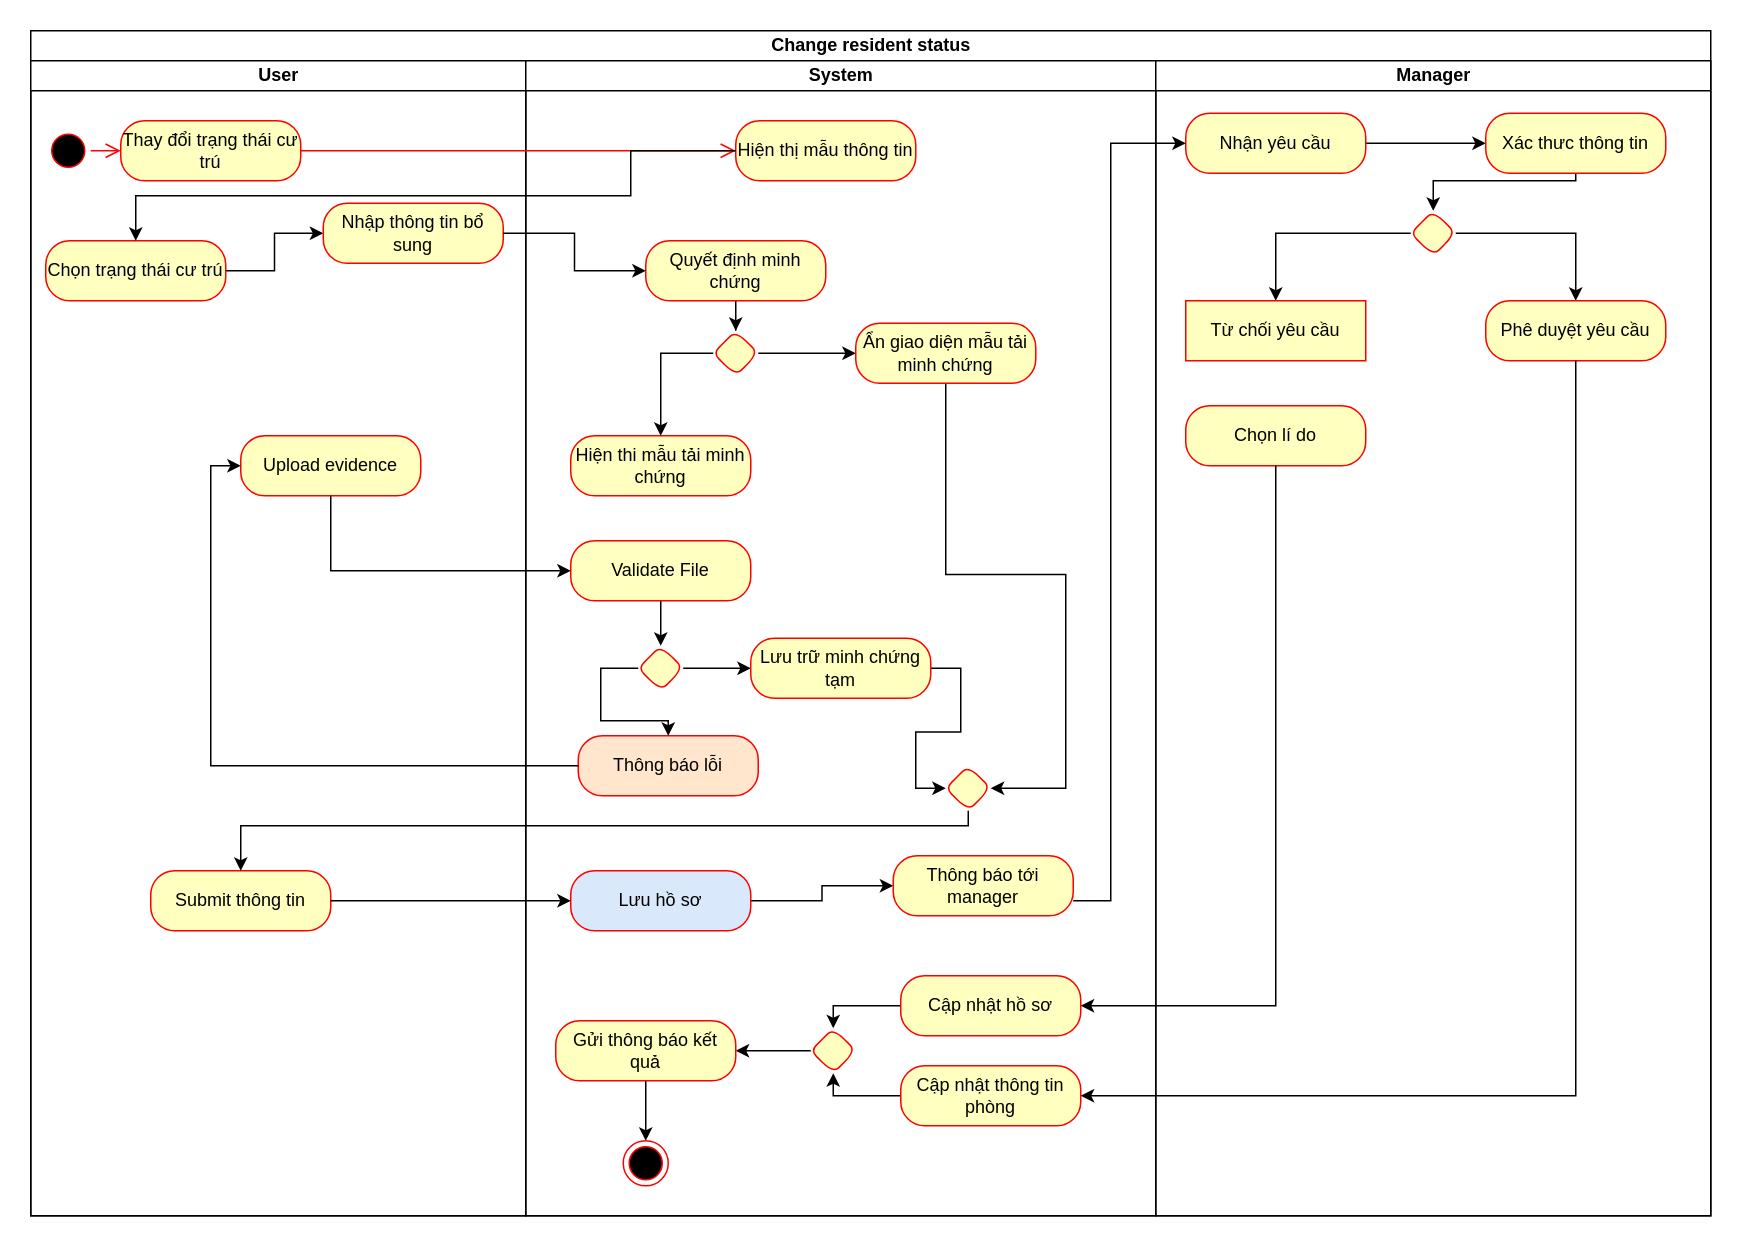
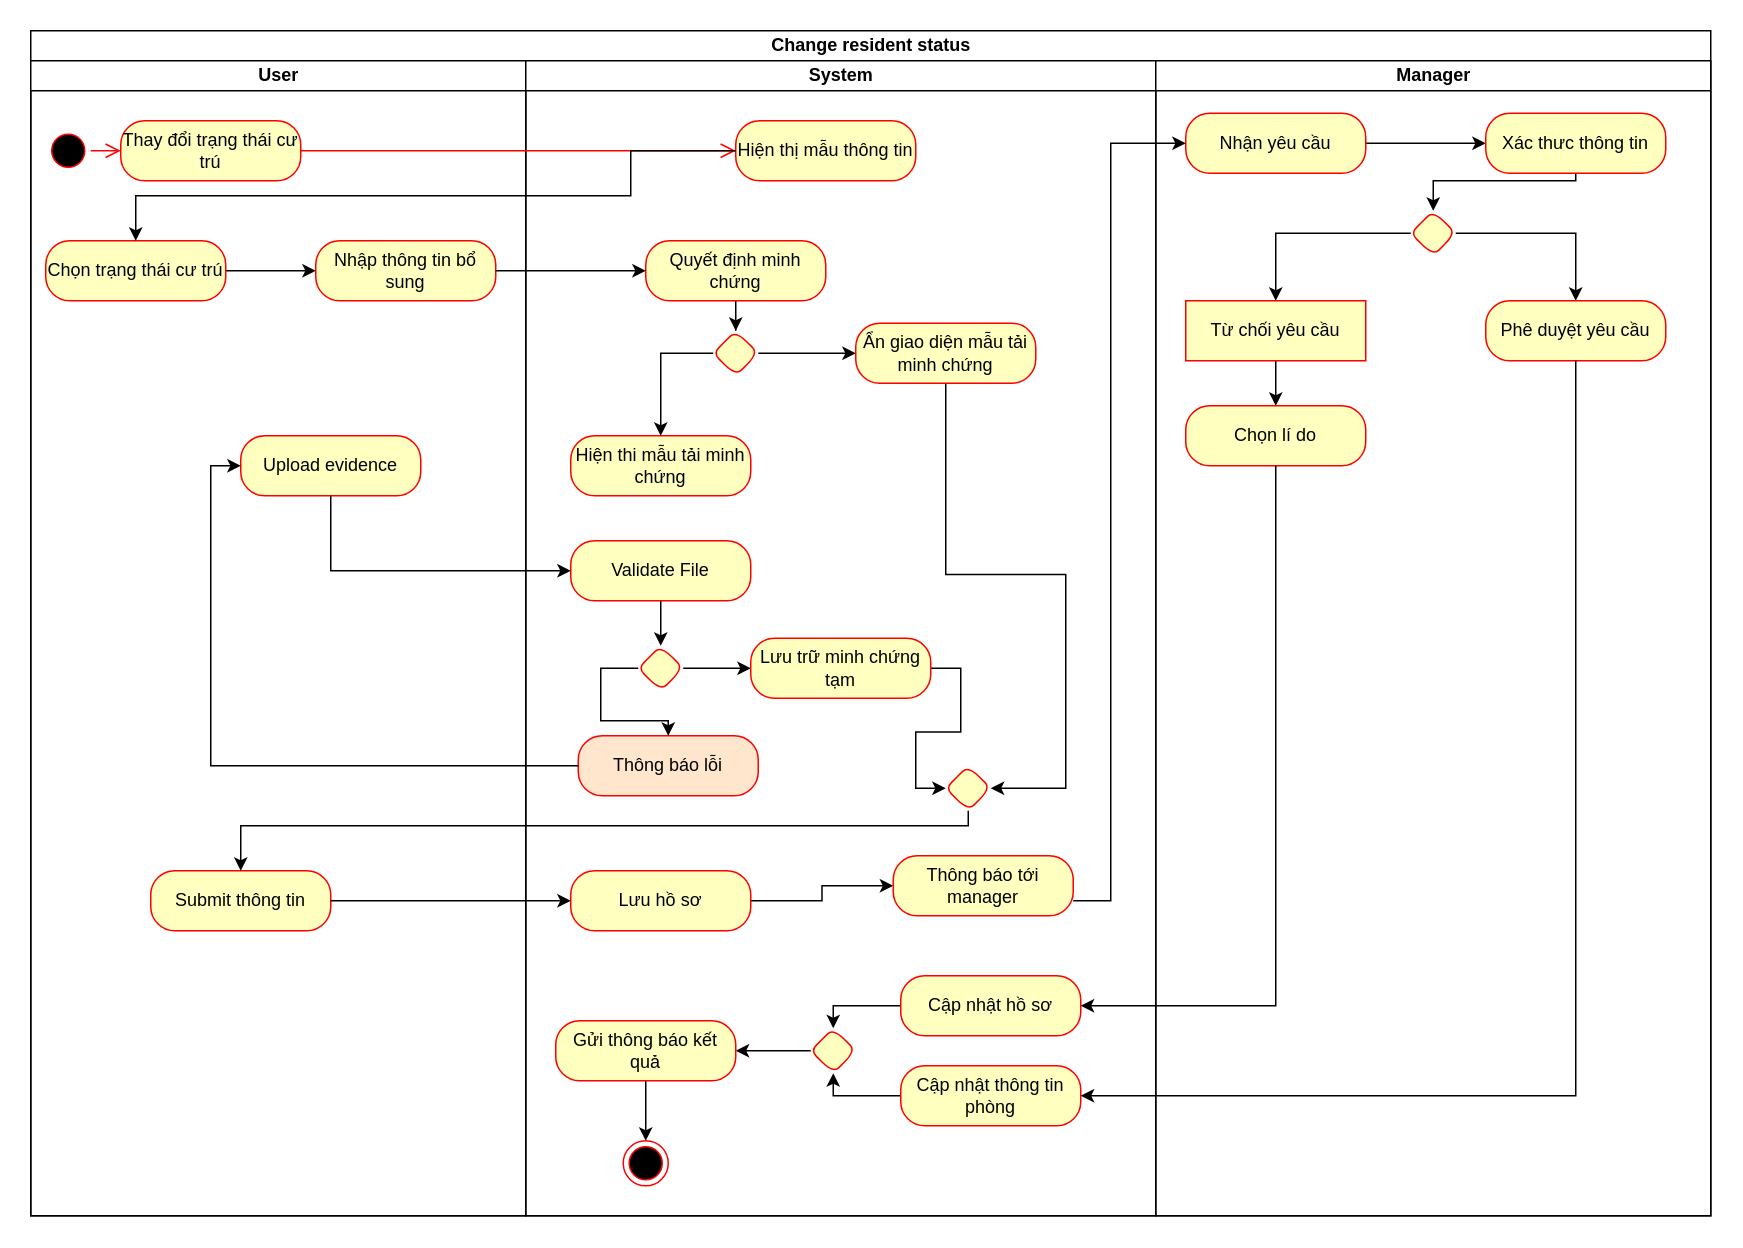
node "Nhập thông tin bổ sung": moved (413, 233) -> (406, 271)
edge "Từ chối yêu cầu" -> "Chọn lí do": added
node "Lưu hồ sơ": fillcolor #dae8fc -> #ffffc0
